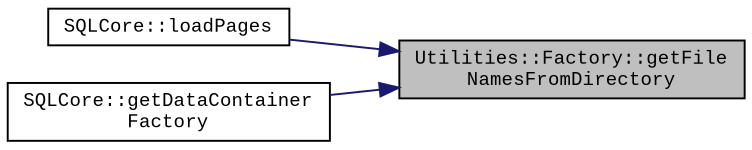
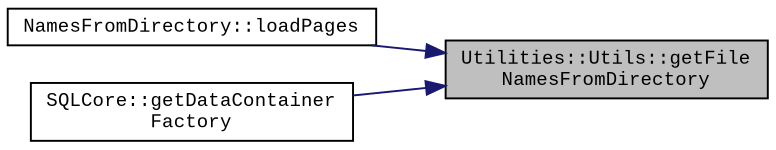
node "SQLCore::loadPages": label "SQLCore::loadPages" -> "NamesFromDirectory::loadPages"
node "Utilities::Factory::getFile NamesFromDirectory": label "Utilities::Factory::getFile NamesFromDirectory" -> "Utilities::Utils::getFile NamesFromDirectory"
